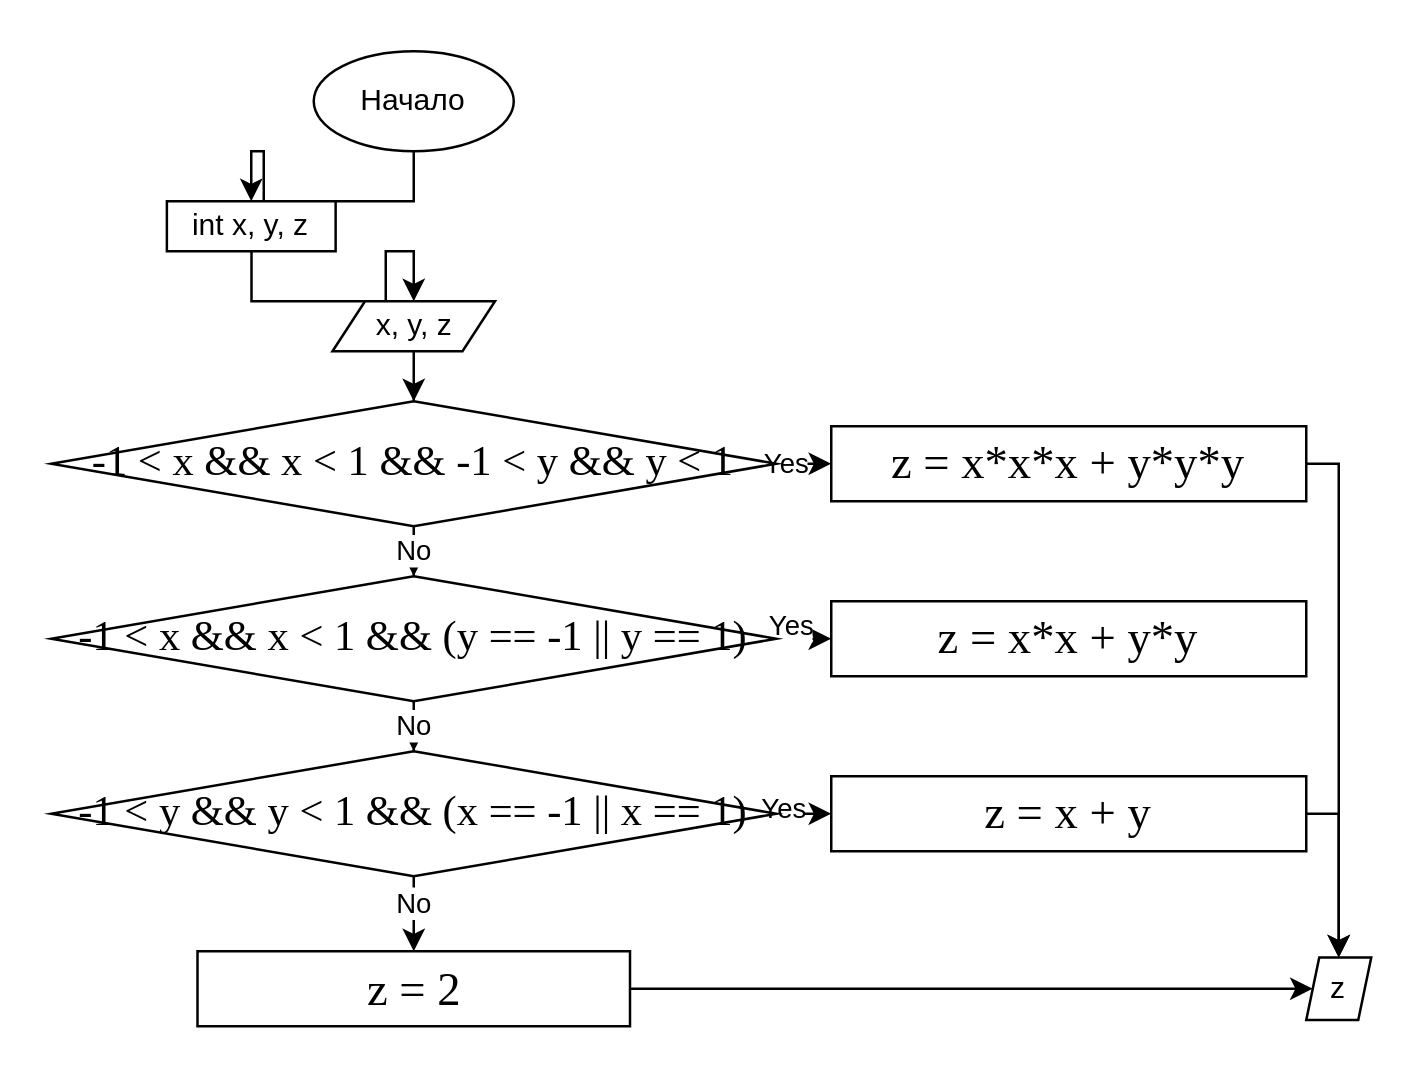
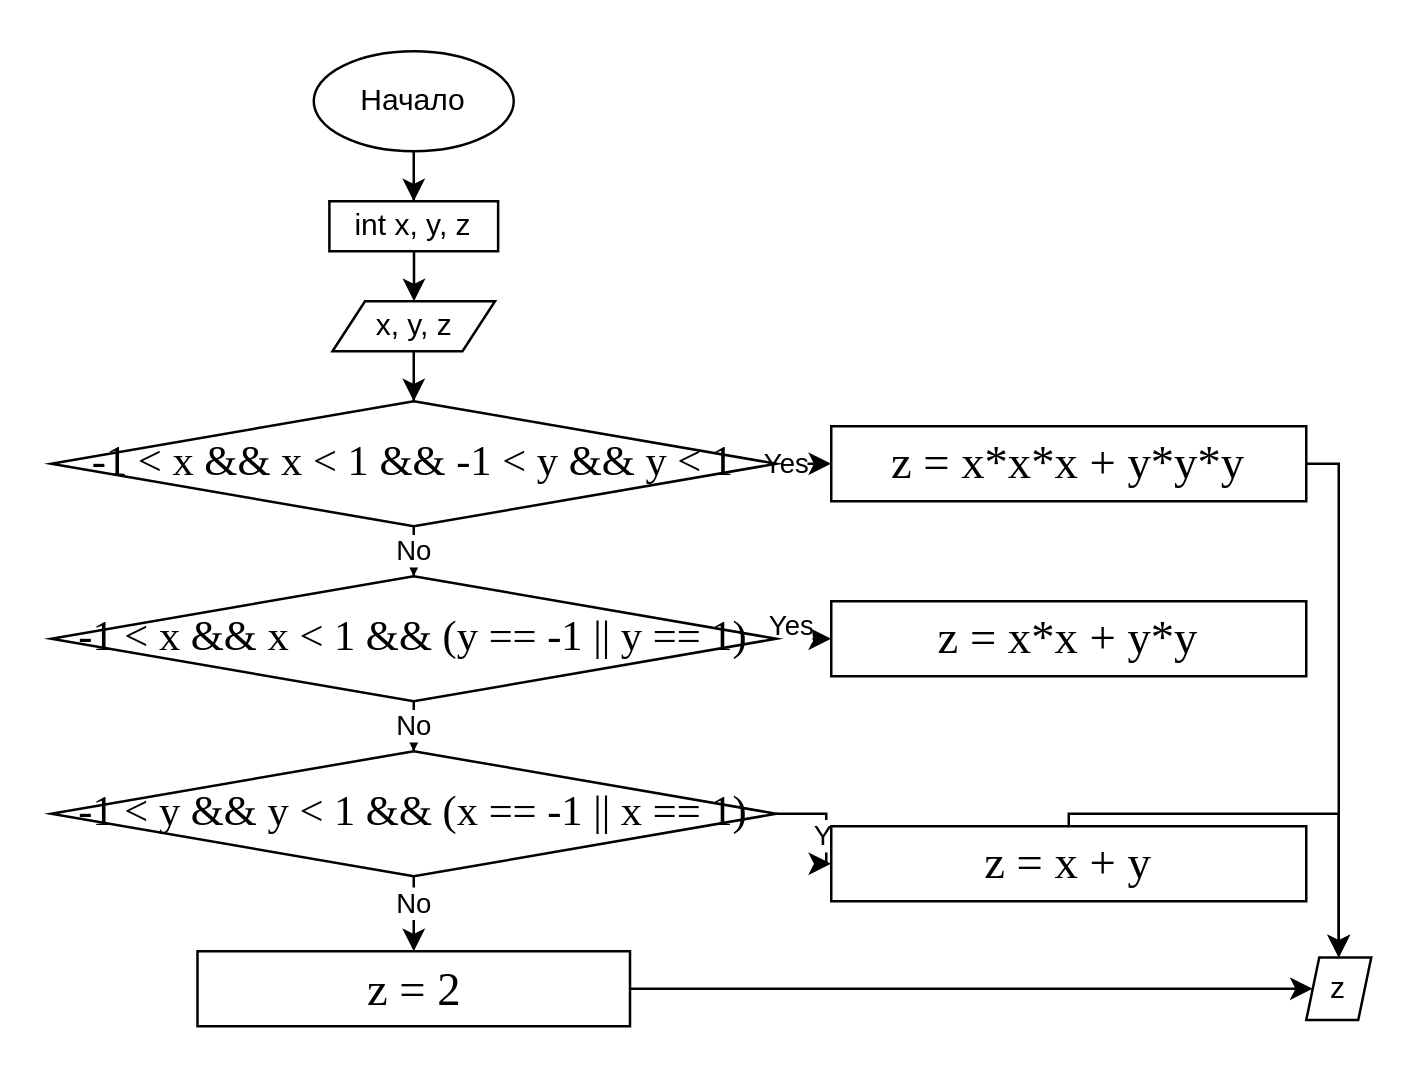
node "int x, y, z": moved (251, 226) -> (414, 226)
node "z = x + y": moved (1069, 814) -> (1069, 864)
